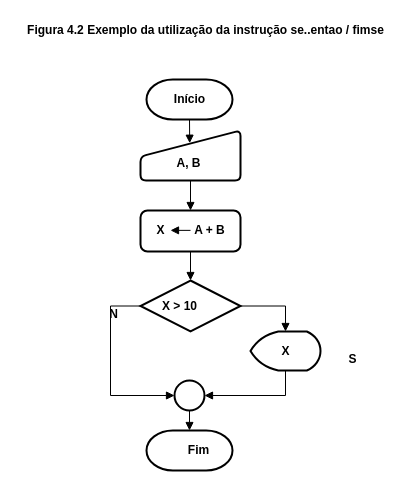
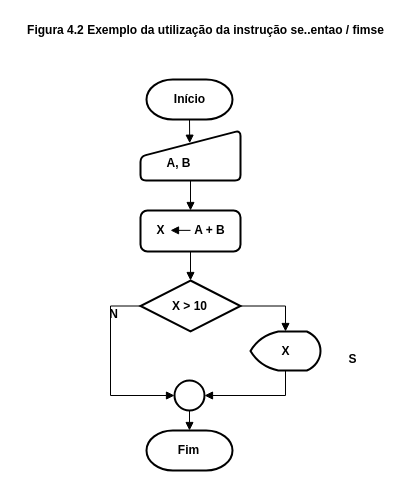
node "A, B": moved (189, 164) -> (179, 164)
node "X > 10": moved (180, 306) -> (190, 306)
node "Fim": moved (199, 451) -> (189, 451)
